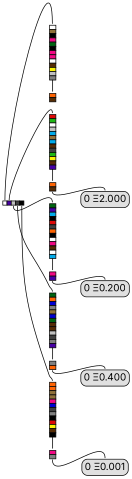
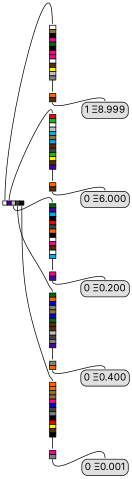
node "1 Ξ8.999": added
node "0 Ξ2.000": label "0 Ξ2.000" -> "0 Ξ6.000"
